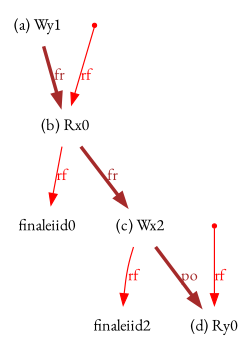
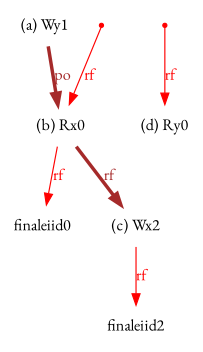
edge "(a) Wy1" -> "(b) Rx0": label "fr" -> "po"
edge "(b) Rx0" -> "(c) Wx2": label "fr" -> "rf"
edge "(c) Wx2" -> "(d) Ry0": removed, label "po"
